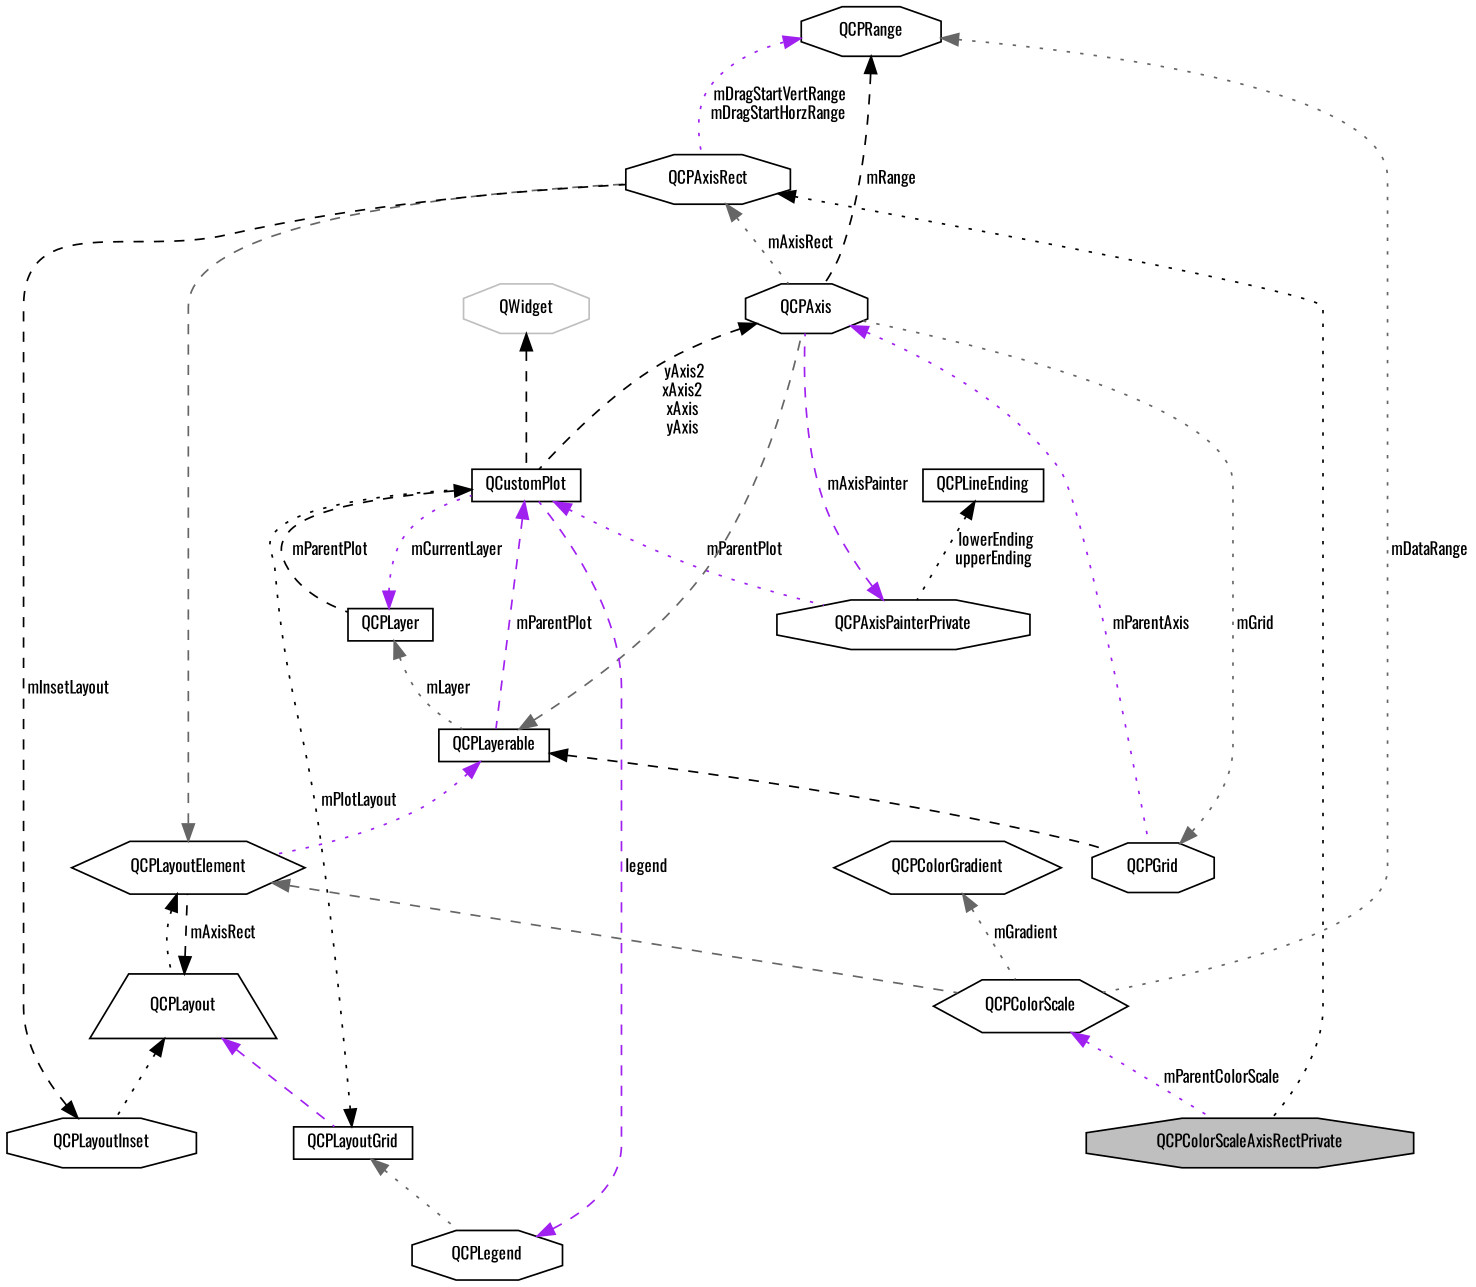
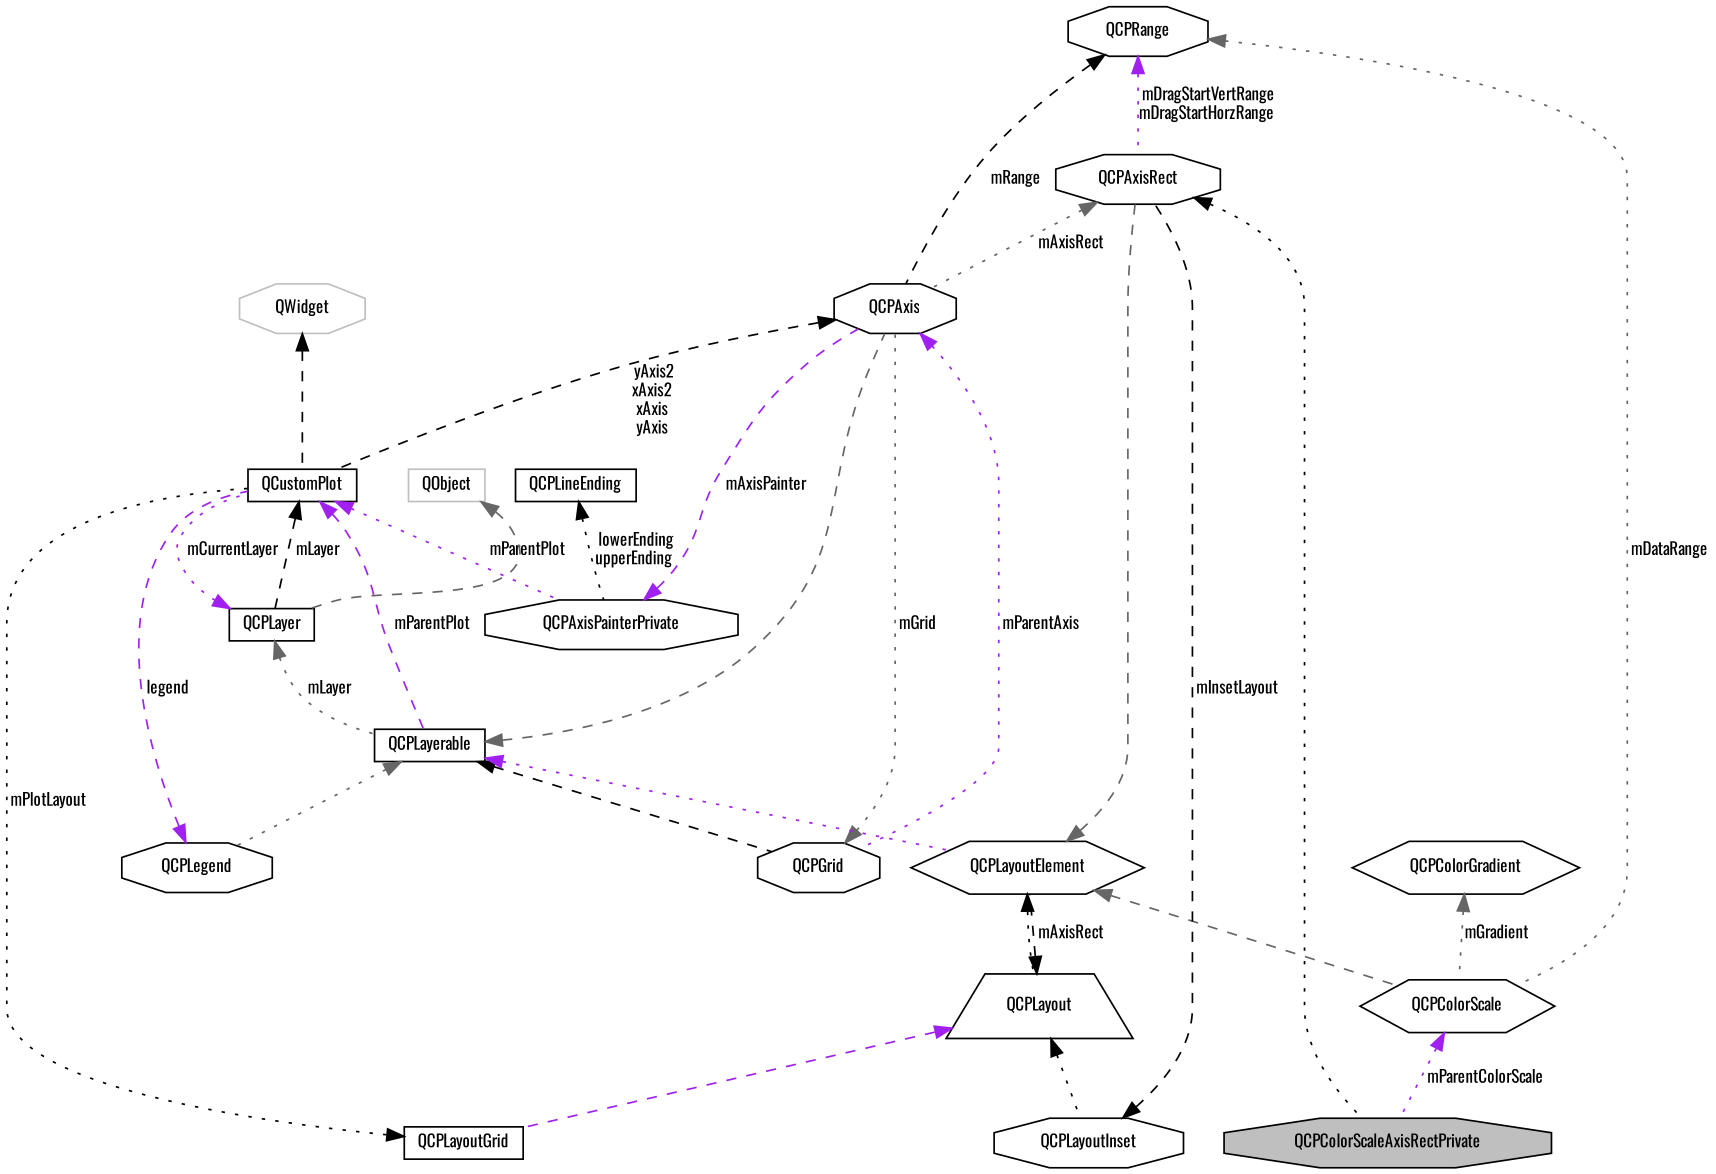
node "QObject": added
edge "QCPLayer" -> "QCustomPlot": label " mParentPlot" -> " mLayer"
edge "QCPLegend" -> "QCPLayoutGrid": now "QCPLegend" -> "QCPLayerable"
